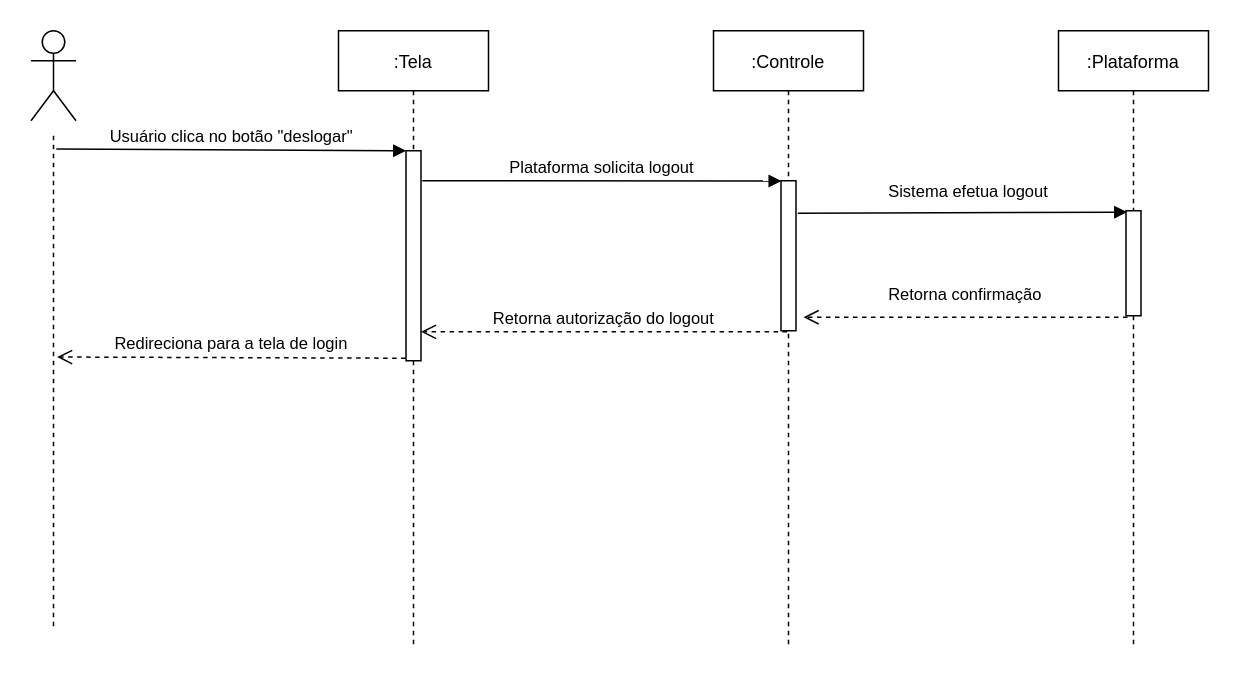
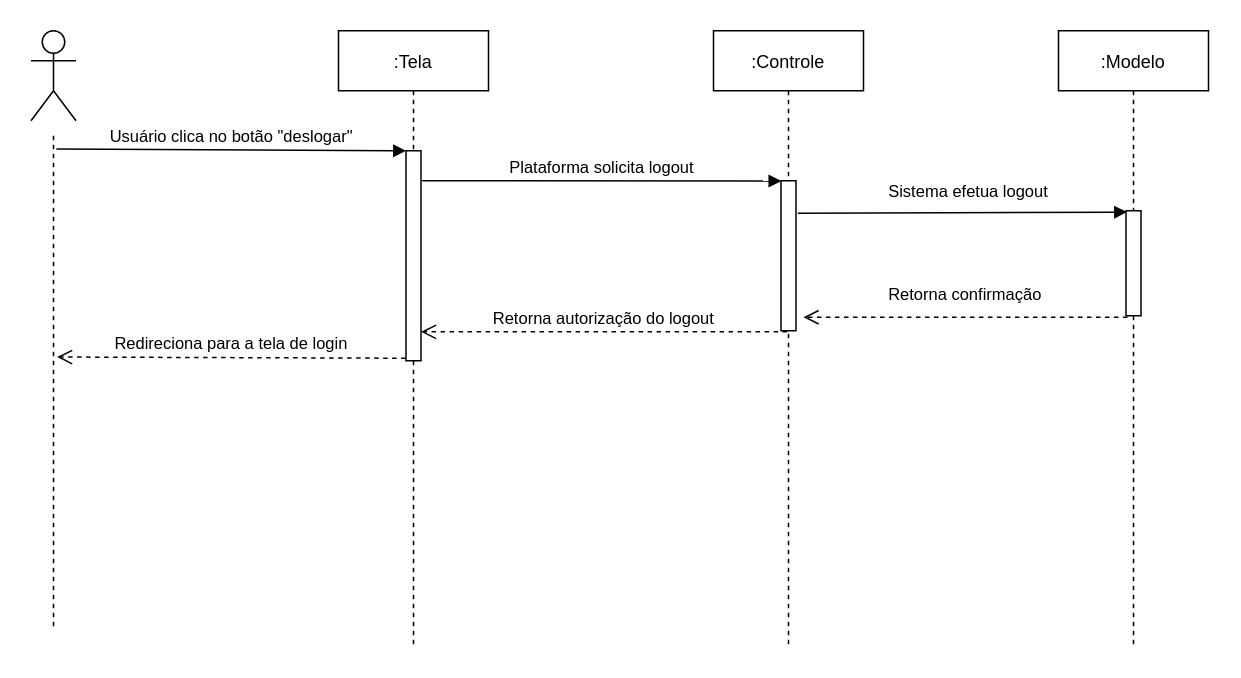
node ":Plataforma": label ":Plataforma" -> ":Modelo"
